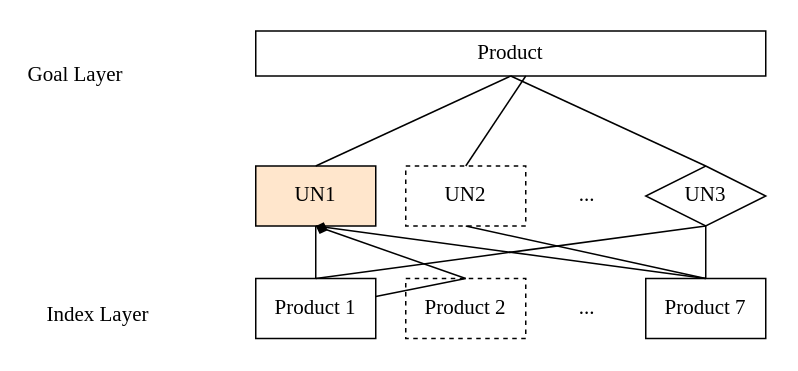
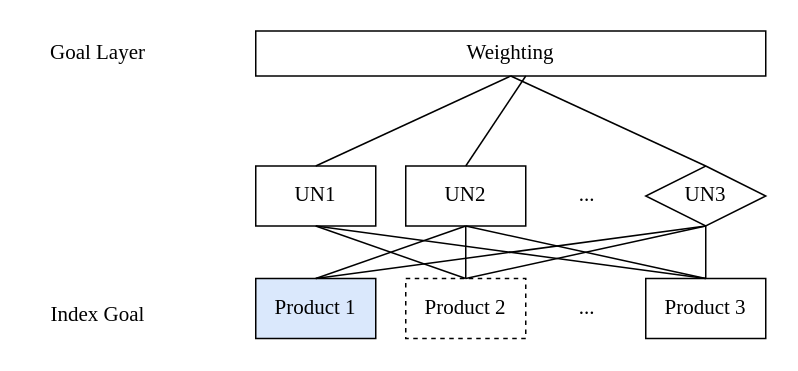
node "Product": label "Product" -> "Weighting"
node "Goal Layer": moved (76, 76) -> (98, 53)
node "UN1": fillcolor #ffe6cc -> #ffffff
node "UN2": style dashed -> solid
edge "Product 2" -> "UN1": arrowhead diamond -> none
edge "UN1" -- "Product 1": now "UN2" -- "Product 1"
edge "UN2" -- "Product 2": added
edge "Product 1" -- "Product 2": now "UN3" -- "Product 2"
node "Product 1": fillcolor #ffffff -> #dae8fc
node "Product 7": label "Product 7" -> "Product 3"
node "Index Layer": label "Index Layer" -> "Index Goal"
